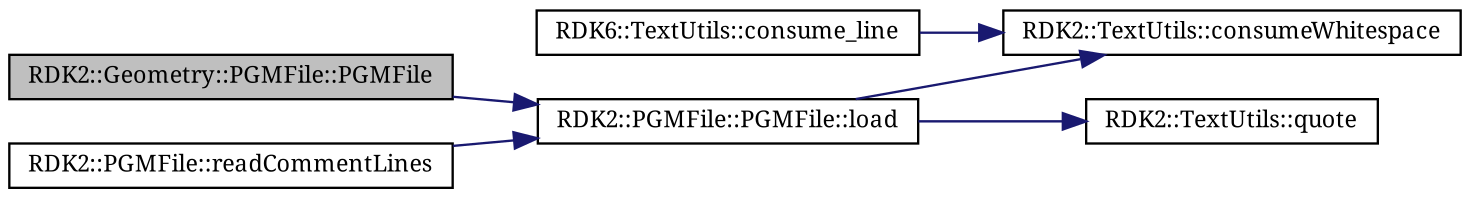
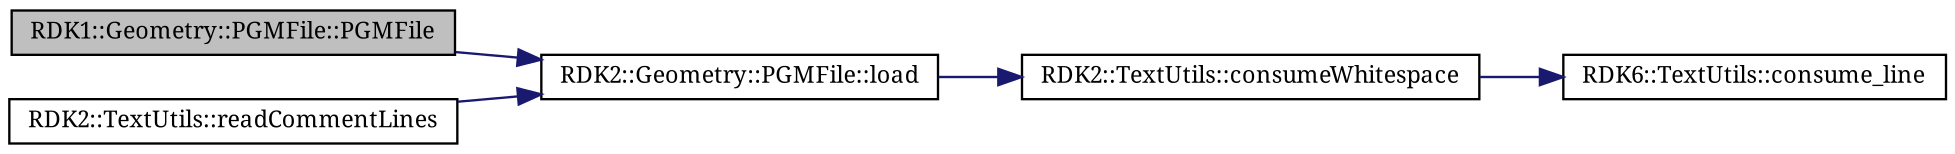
edge "RDK6::TextUtils::consume_line" -> "RDK2::TextUtils::consumeWhitespace": reversed
node "RDK2::Geometry::PGMFile::PGMFile": label "RDK2::Geometry::PGMFile::PGMFile" -> "RDK1::Geometry::PGMFile::PGMFile"
node "RDK2::PGMFile::PGMFile::load": label "RDK2::PGMFile::PGMFile::load" -> "RDK2::Geometry::PGMFile::load"
node "RDK2::TextUtils::quote": removed
node "RDK2::PGMFile::readCommentLines": label "RDK2::PGMFile::readCommentLines" -> "RDK2::TextUtils::readCommentLines"
